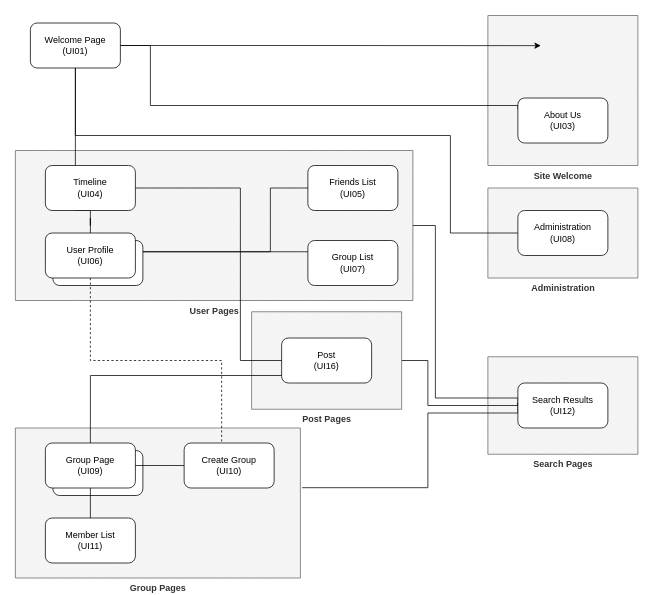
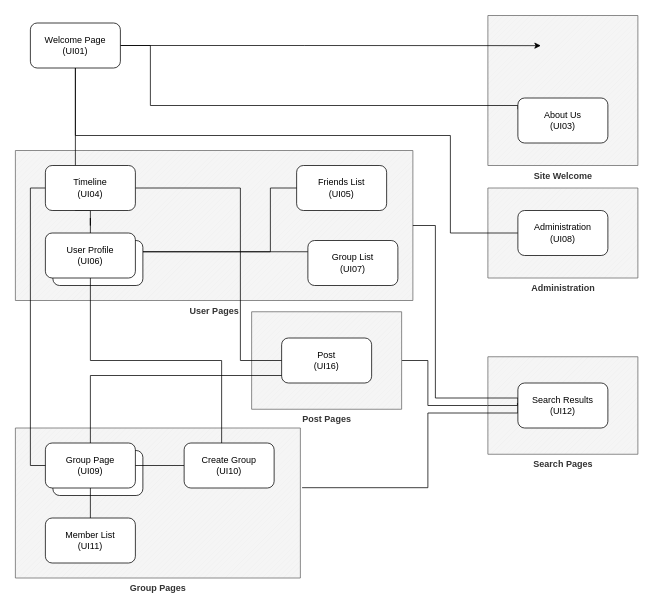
node "Friends List (UI05)": moved (353, 188) -> (342, 188)
edge "User Profile (UI06)" -- "Create Group (UI10)": style dashed -> solid
edge "Timeline (UI04)" -- "Group Page (UI09)": added
